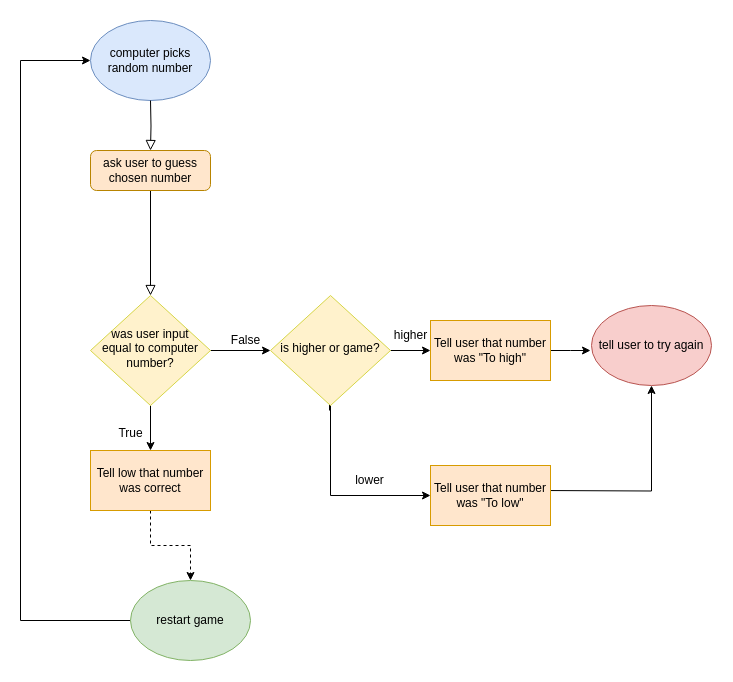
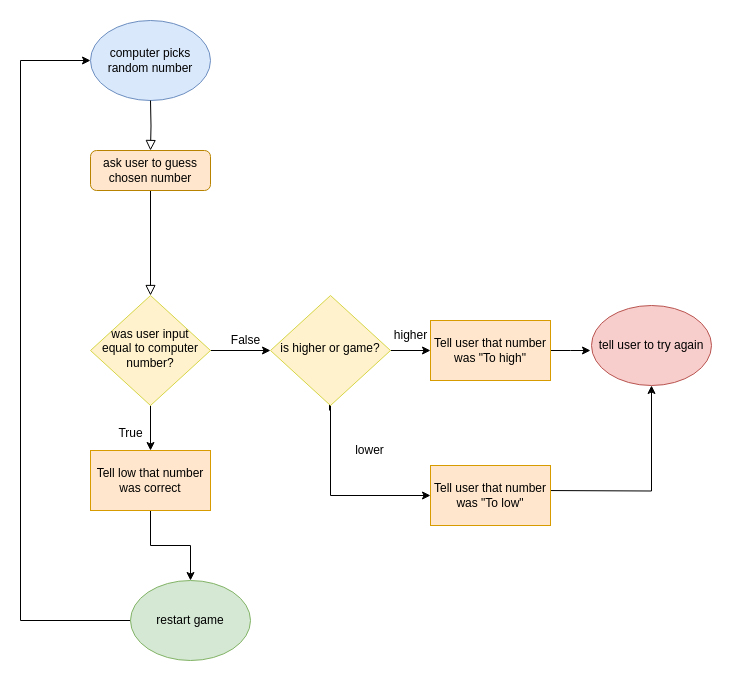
node "lower": moved (370, 481) -> (370, 451)
edge "Tell low that number was correct" -> "restart game": style dashed -> solid
